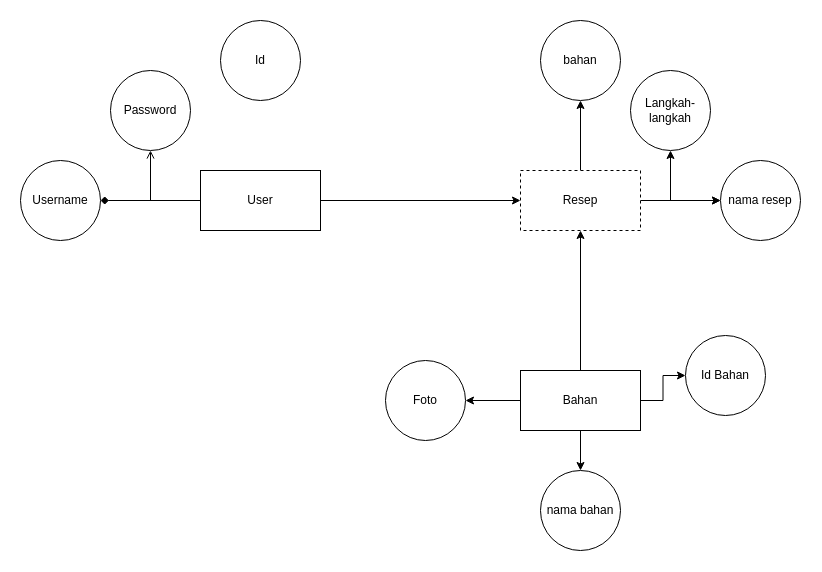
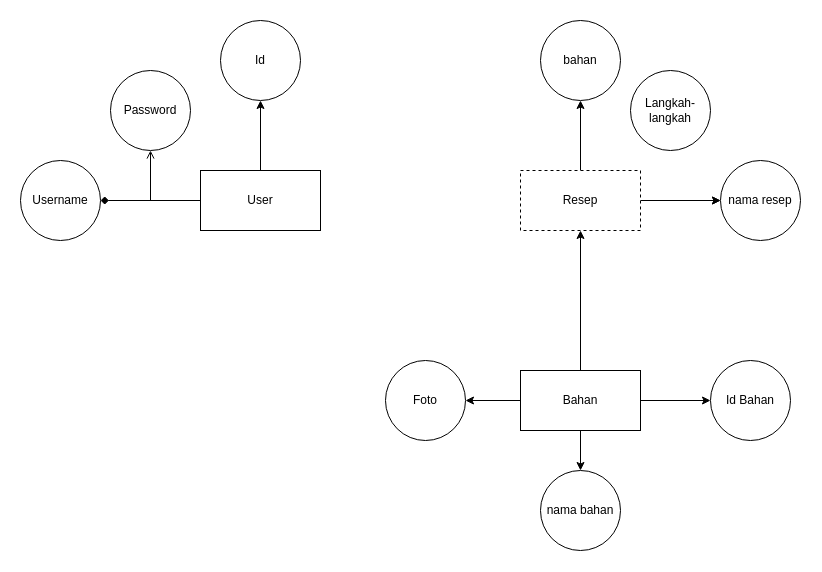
edge "Resep" -> "Langkah-langkah": removed
edge "User" -> "Resep": now "User" -> "Id"
node "Id Bahan": moved (726, 376) -> (751, 401)
